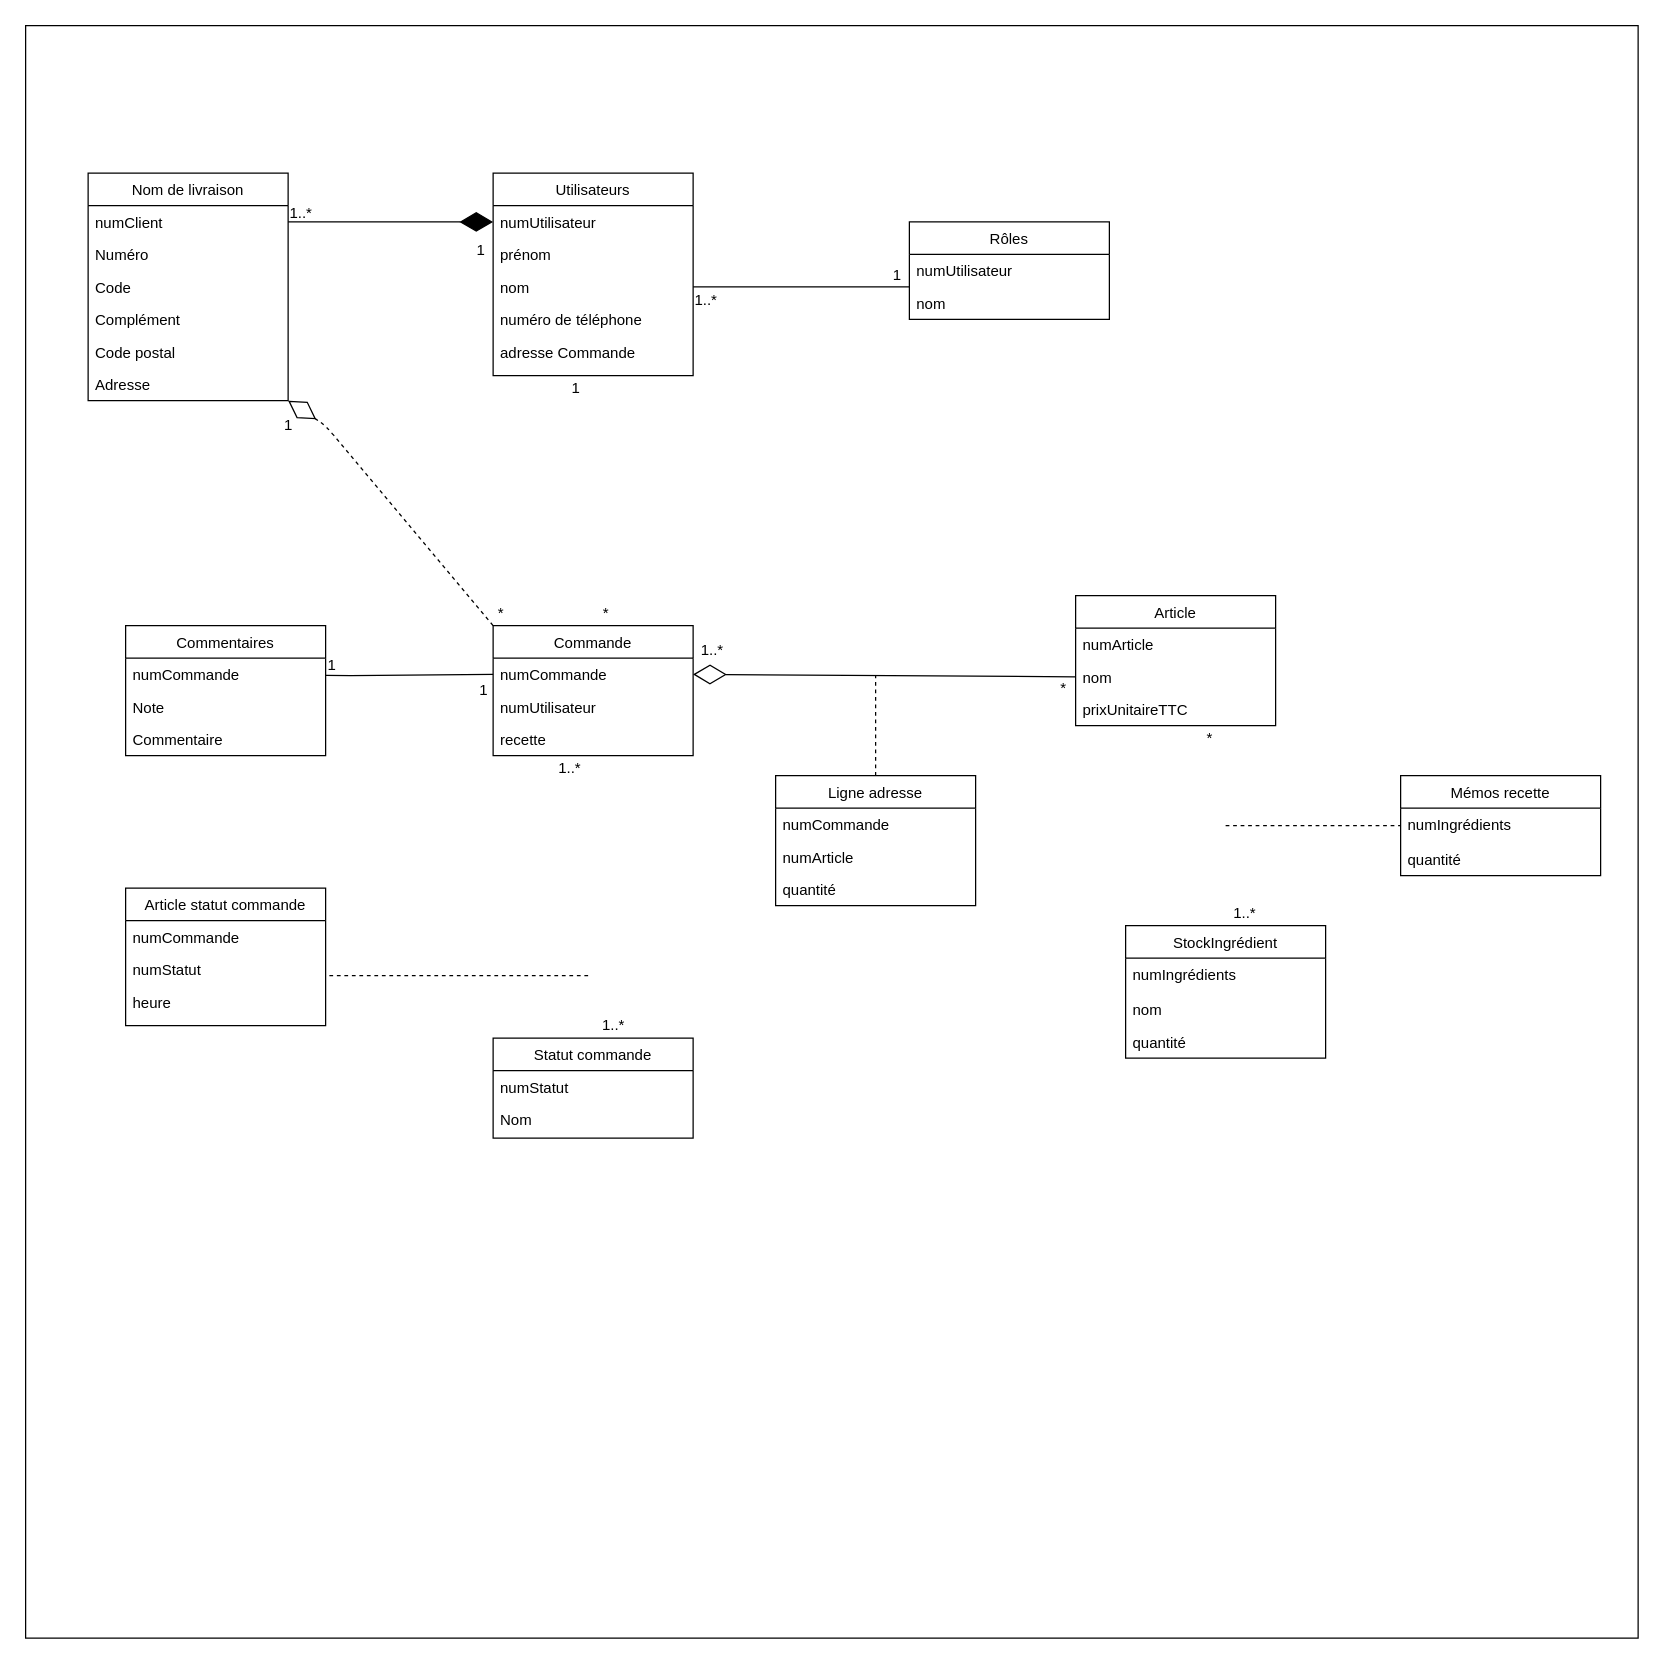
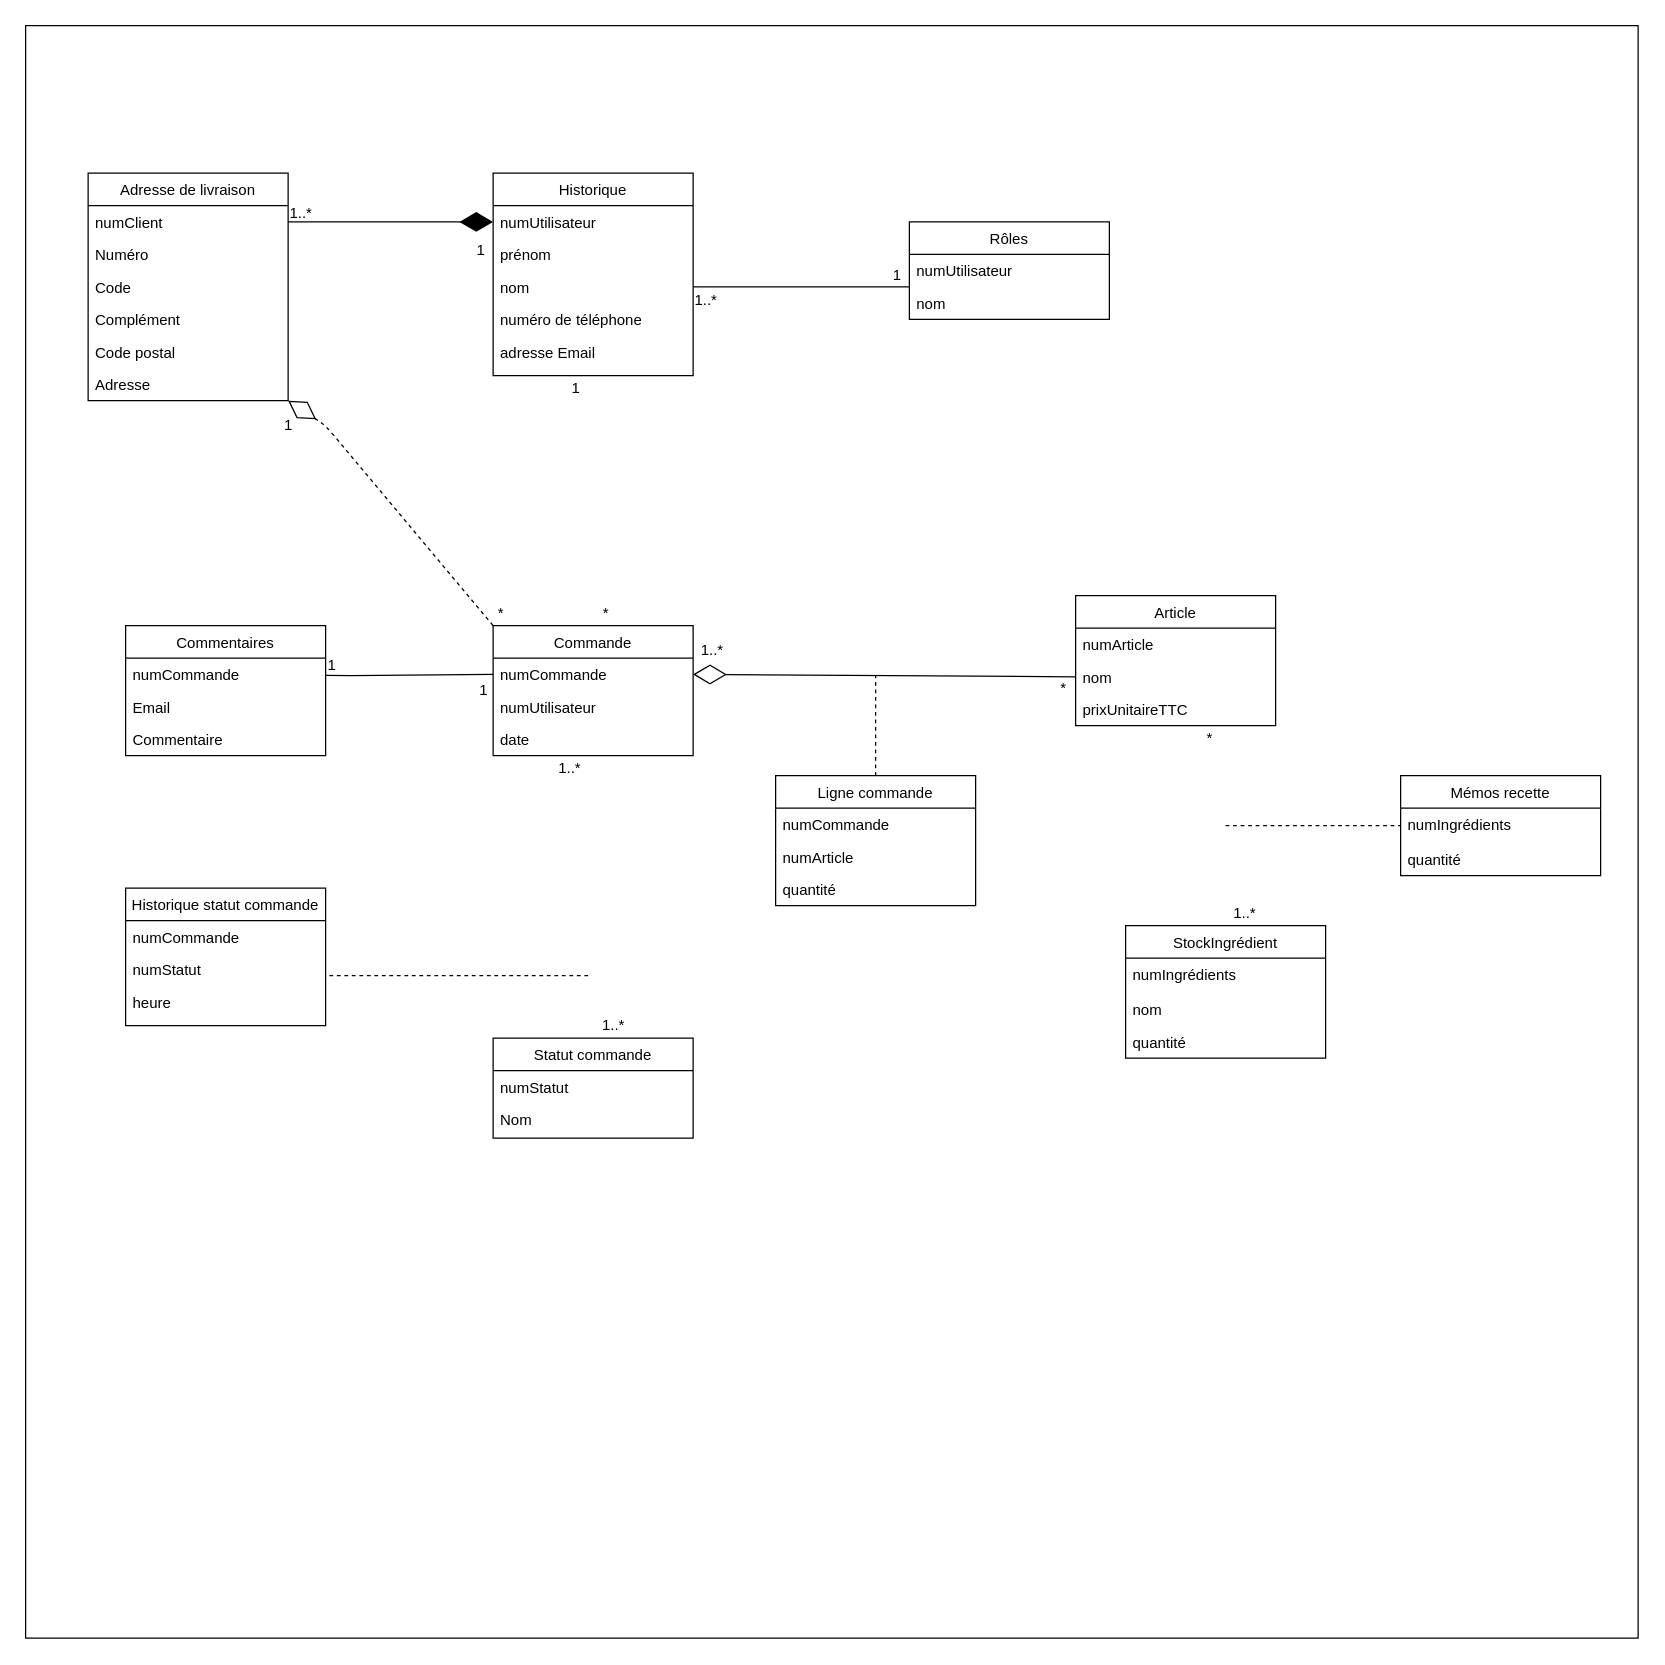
node "Nom de livraison": label "Nom de livraison" -> "Adresse de livraison"
node "Utilisateurs": label "Utilisateurs" -> "Historique"
node "adresse Commande": label "adresse Commande" -> "adresse Email"
node "Note": label "Note" -> "Email"
node "recette": label "recette" -> "date"
node "Ligne adresse": label "Ligne adresse" -> "Ligne commande"
node "Article statut commande": label "Article statut commande" -> "Historique statut commande"
